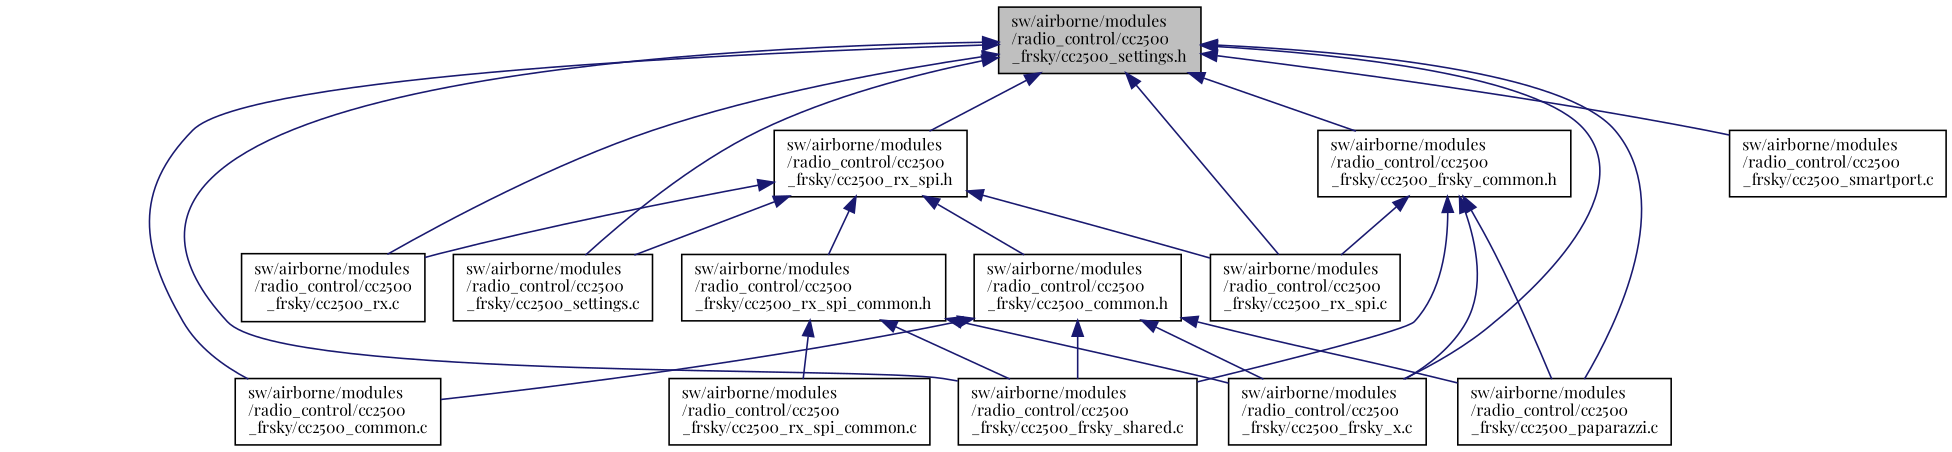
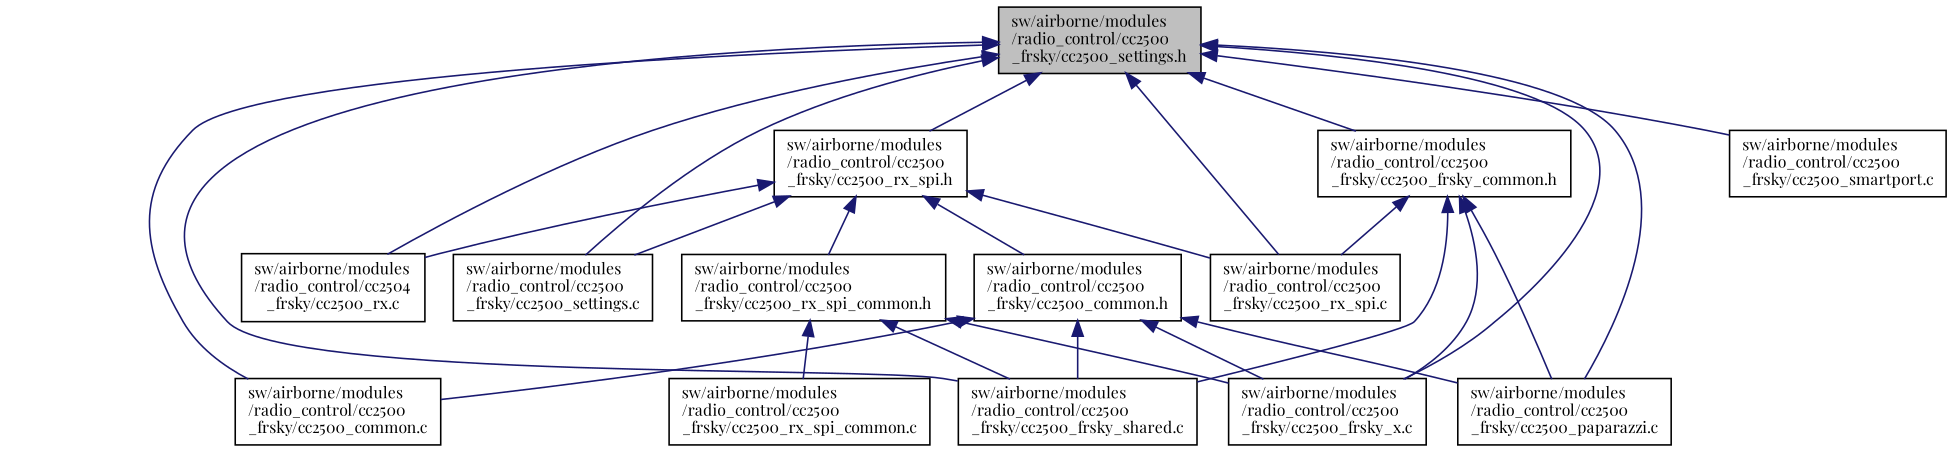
node "sw/airborne/modules /radio_control/cc2500 _frsky/cc2500_rx.c": label "sw/airborne/modules /radio_control/cc2500 _frsky/cc2500_rx.c" -> "sw/airborne/modules /radio_control/cc2504 _frsky/cc2500_rx.c"
